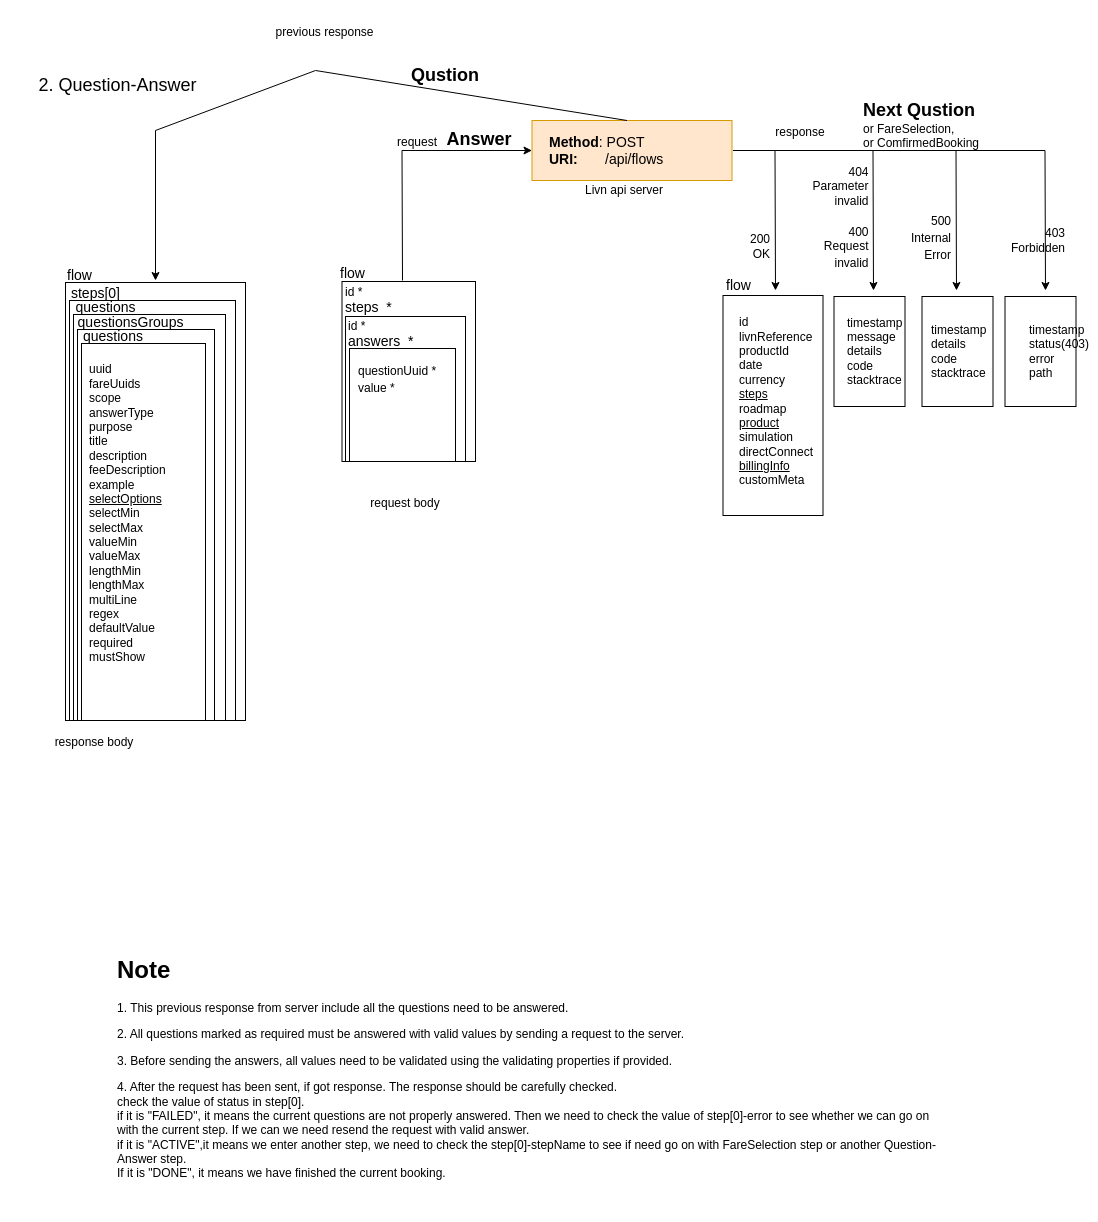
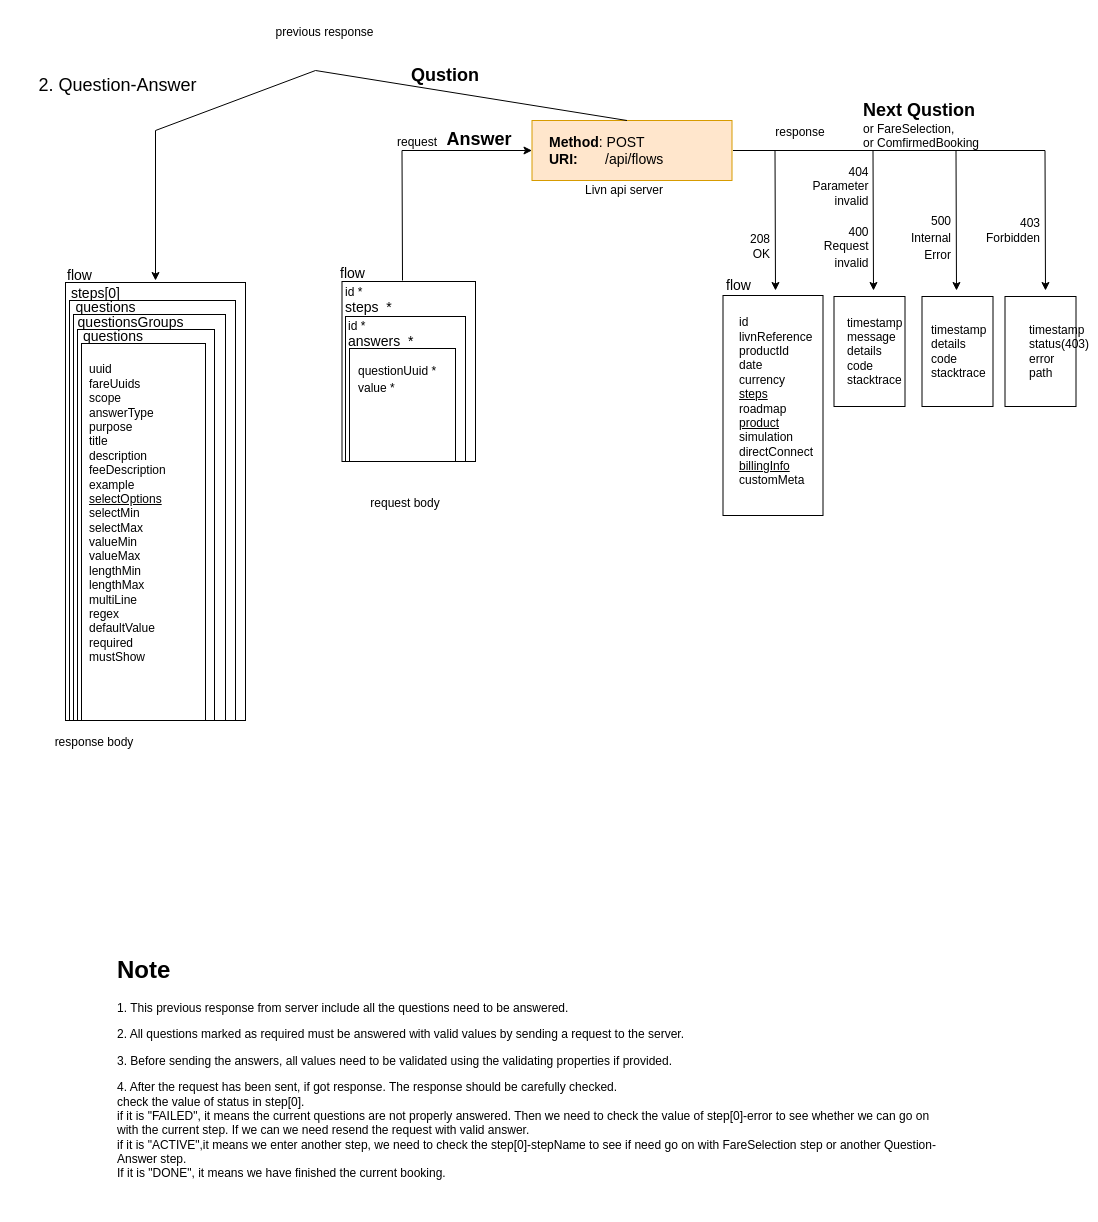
node "403 Forbidden": moved (1027, 241) -> (1002, 231)
node "200 OK": label "200 OK" -> "208 OK"
